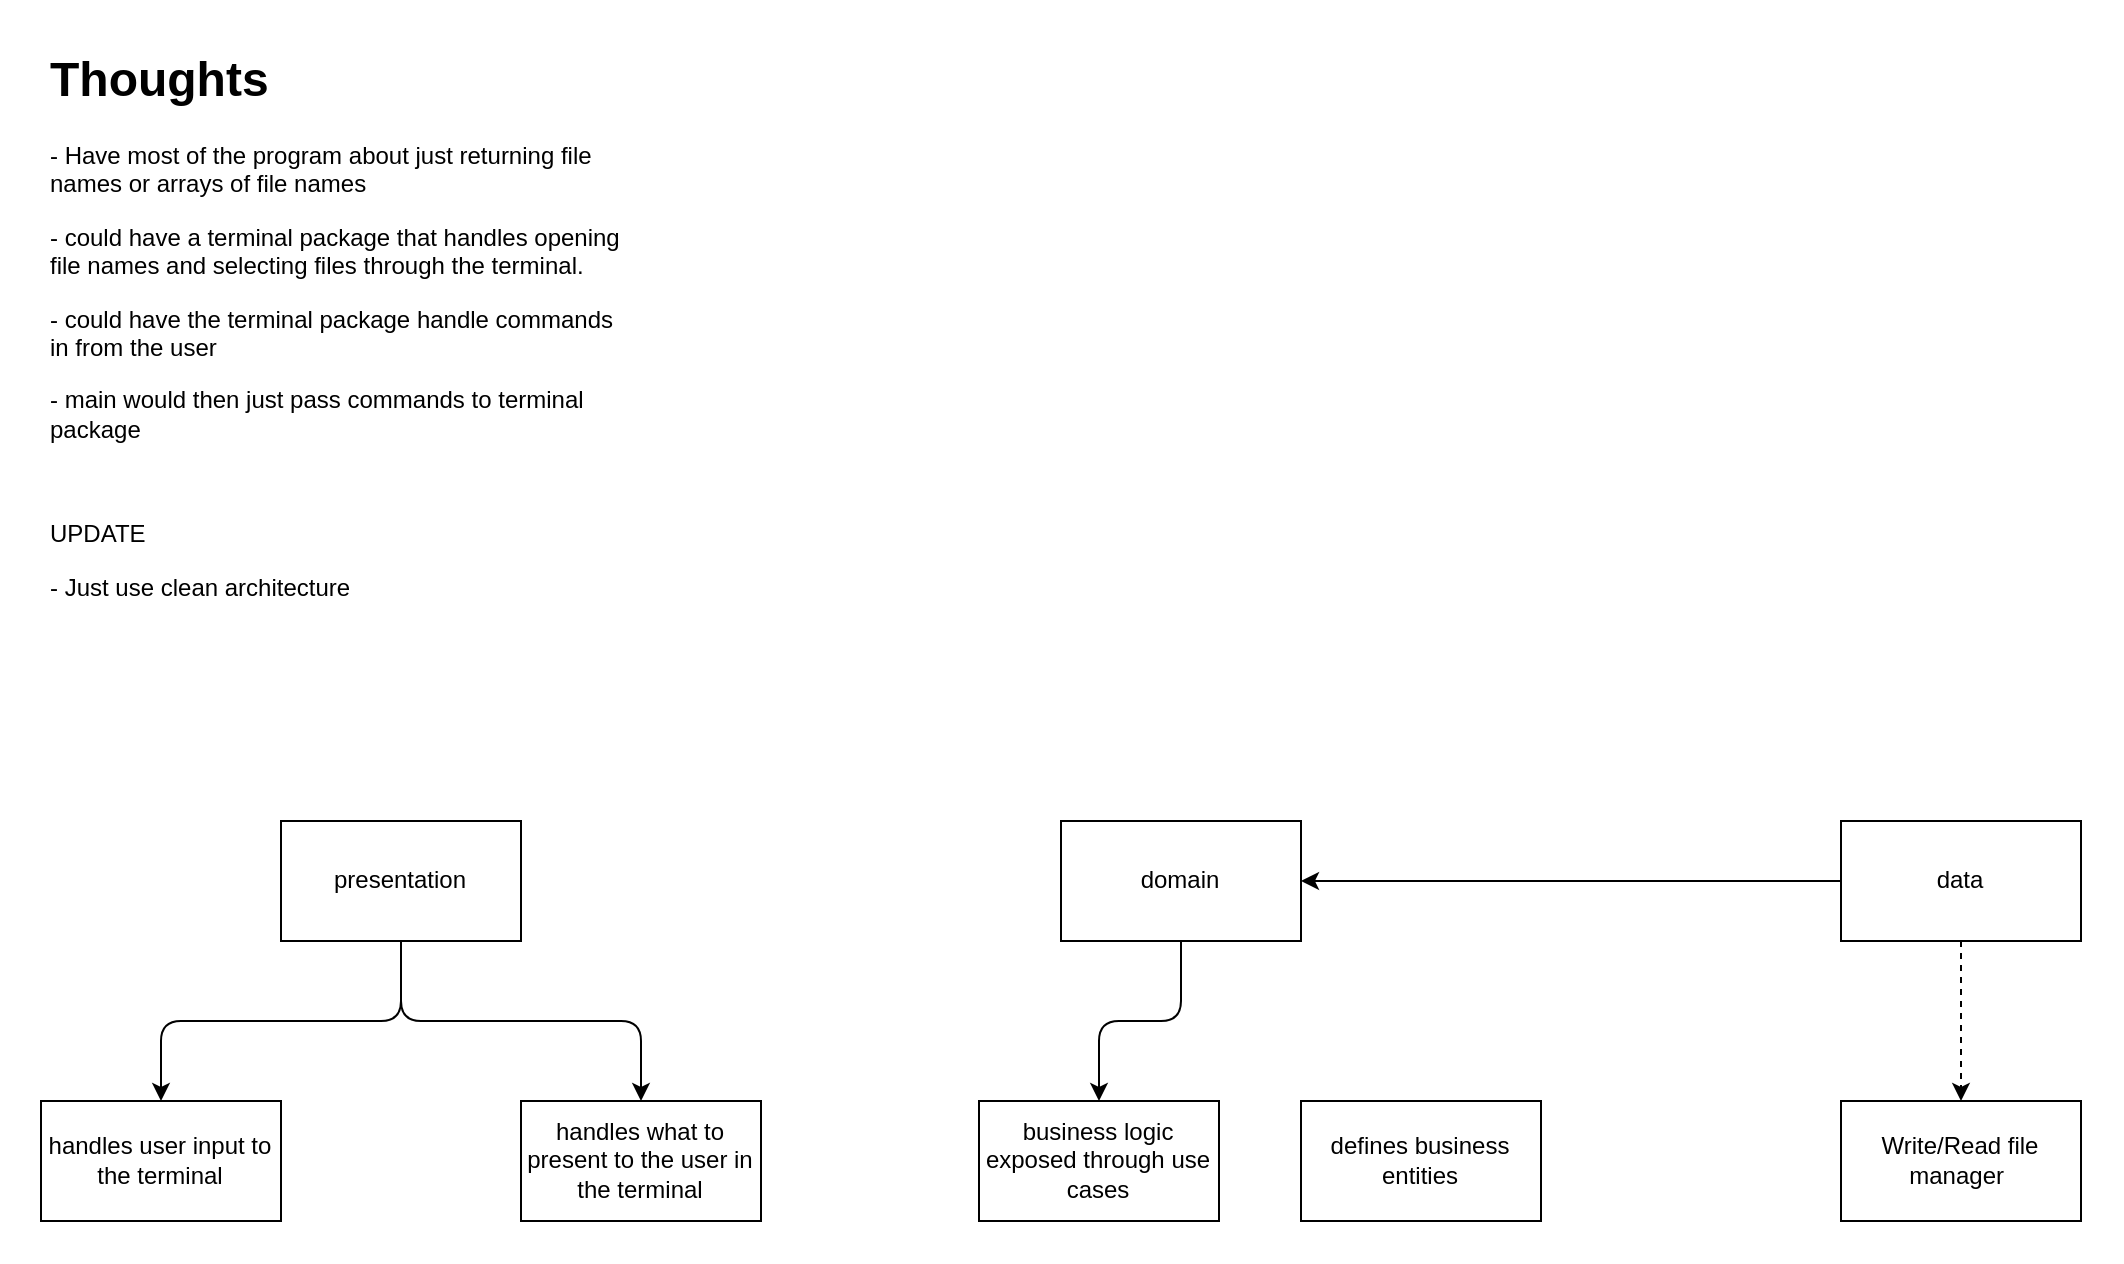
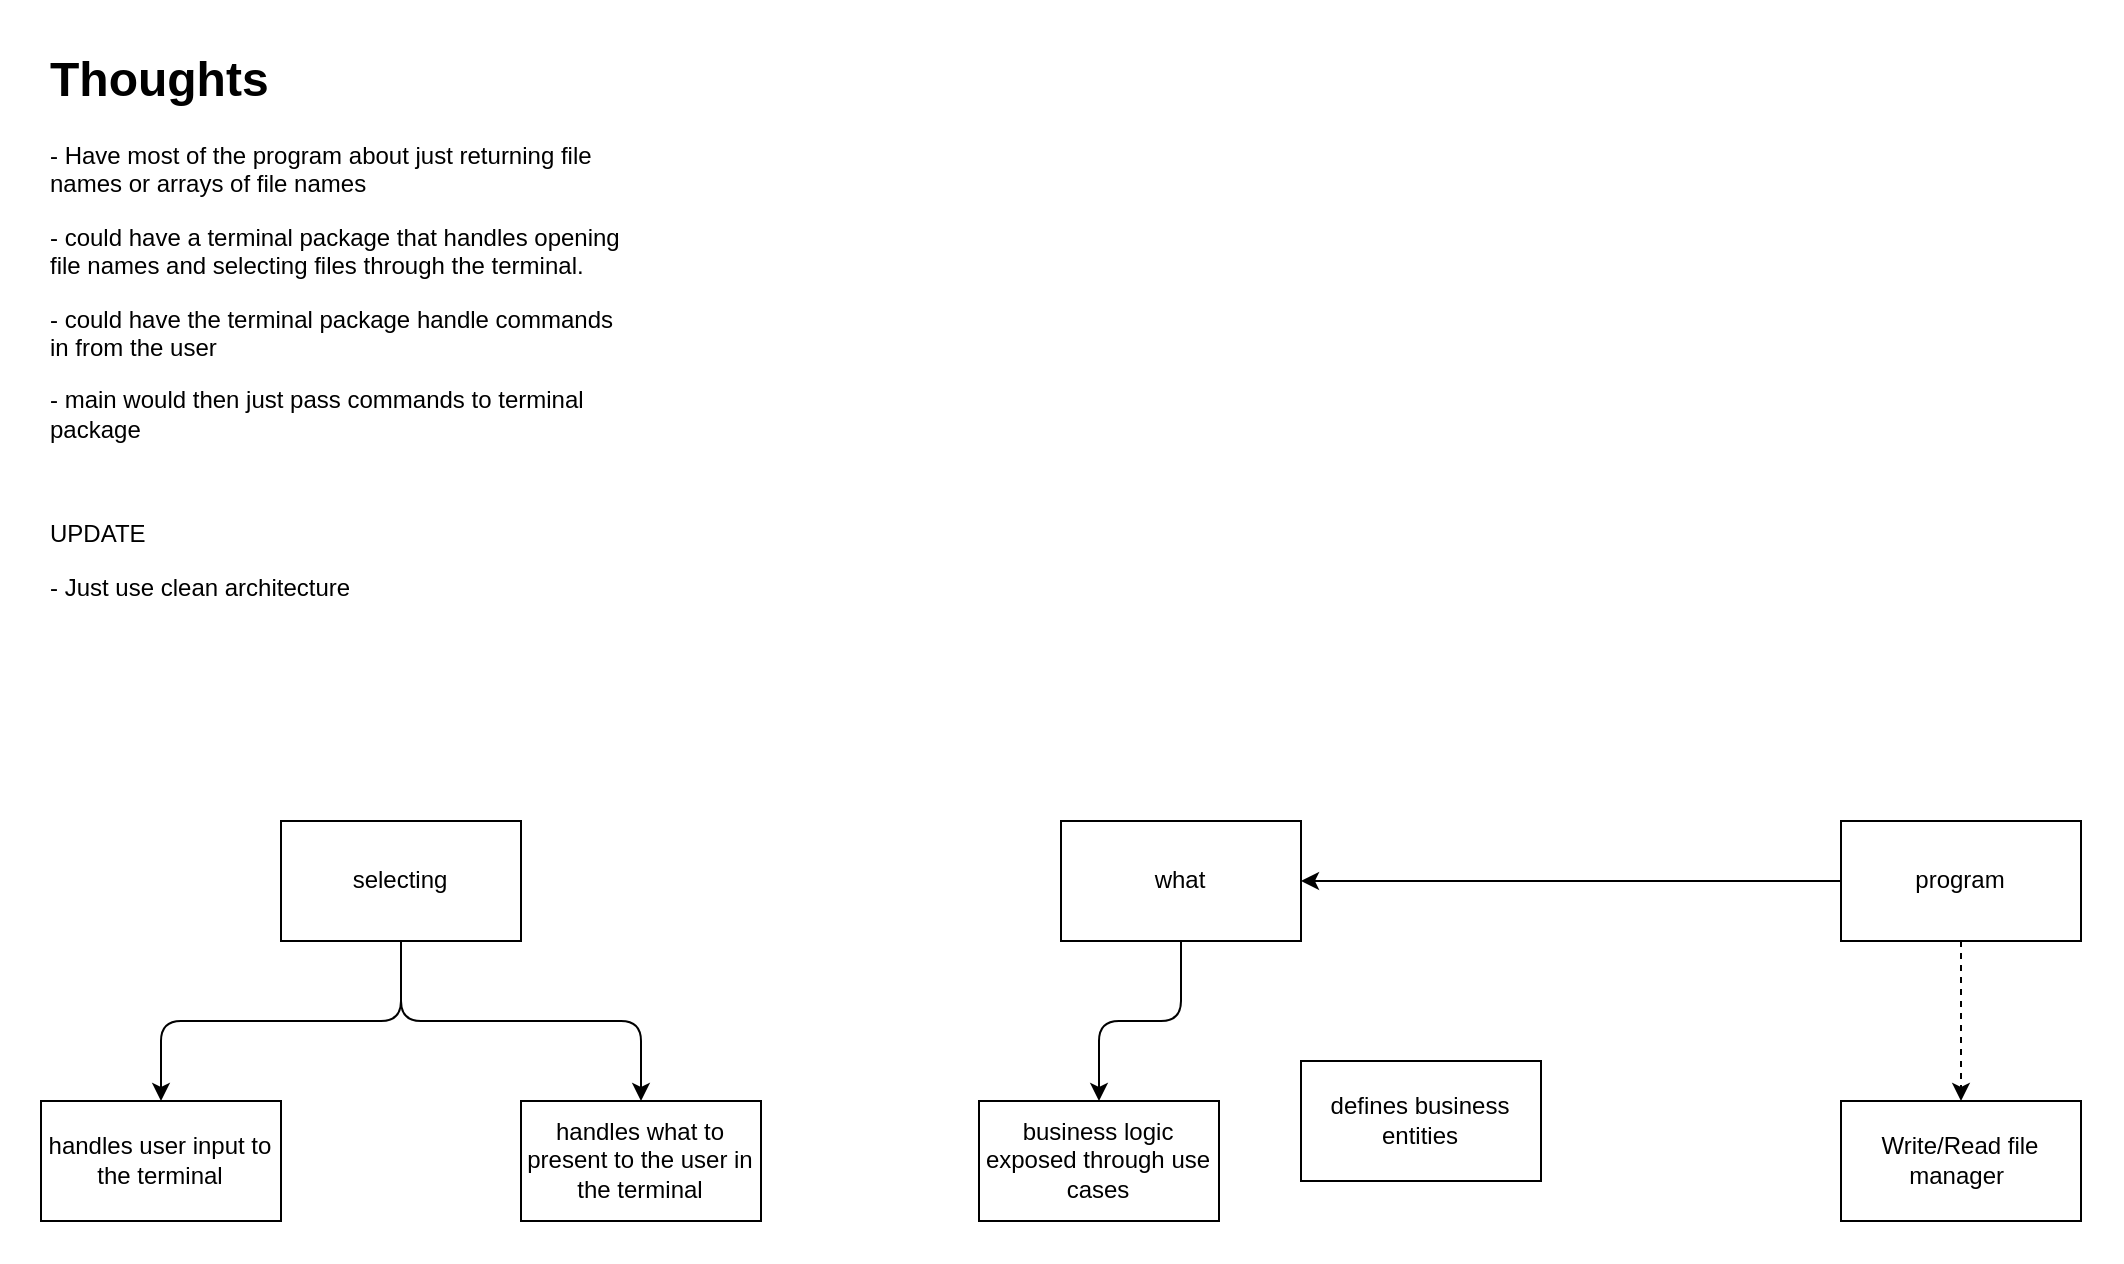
node "presentation": label "presentation" -> "selecting"
node "domain": label "domain" -> "what"
node "data": label "data" -> "program"
node "defines business entities": moved (1421, 1161) -> (1421, 1121)
